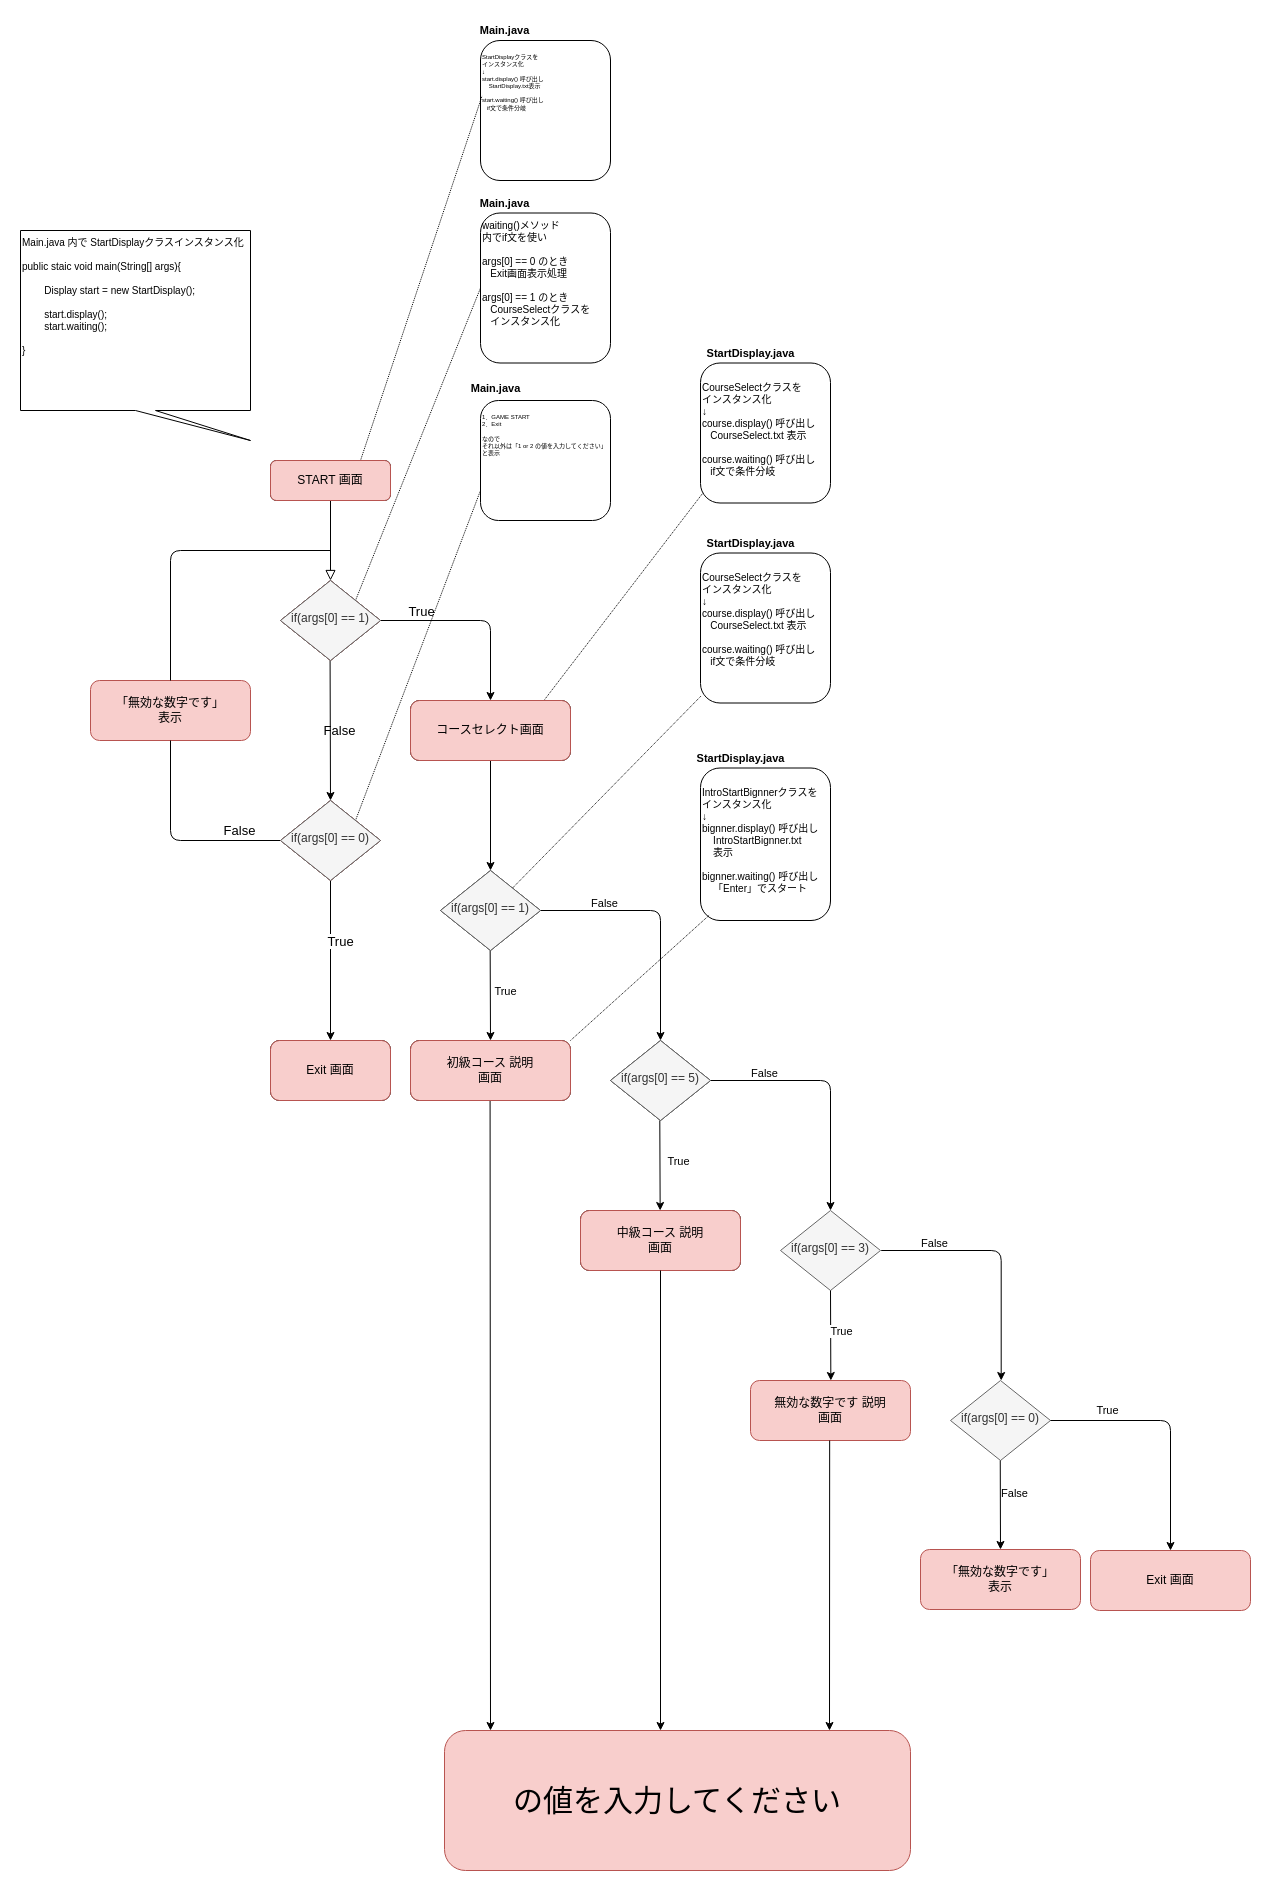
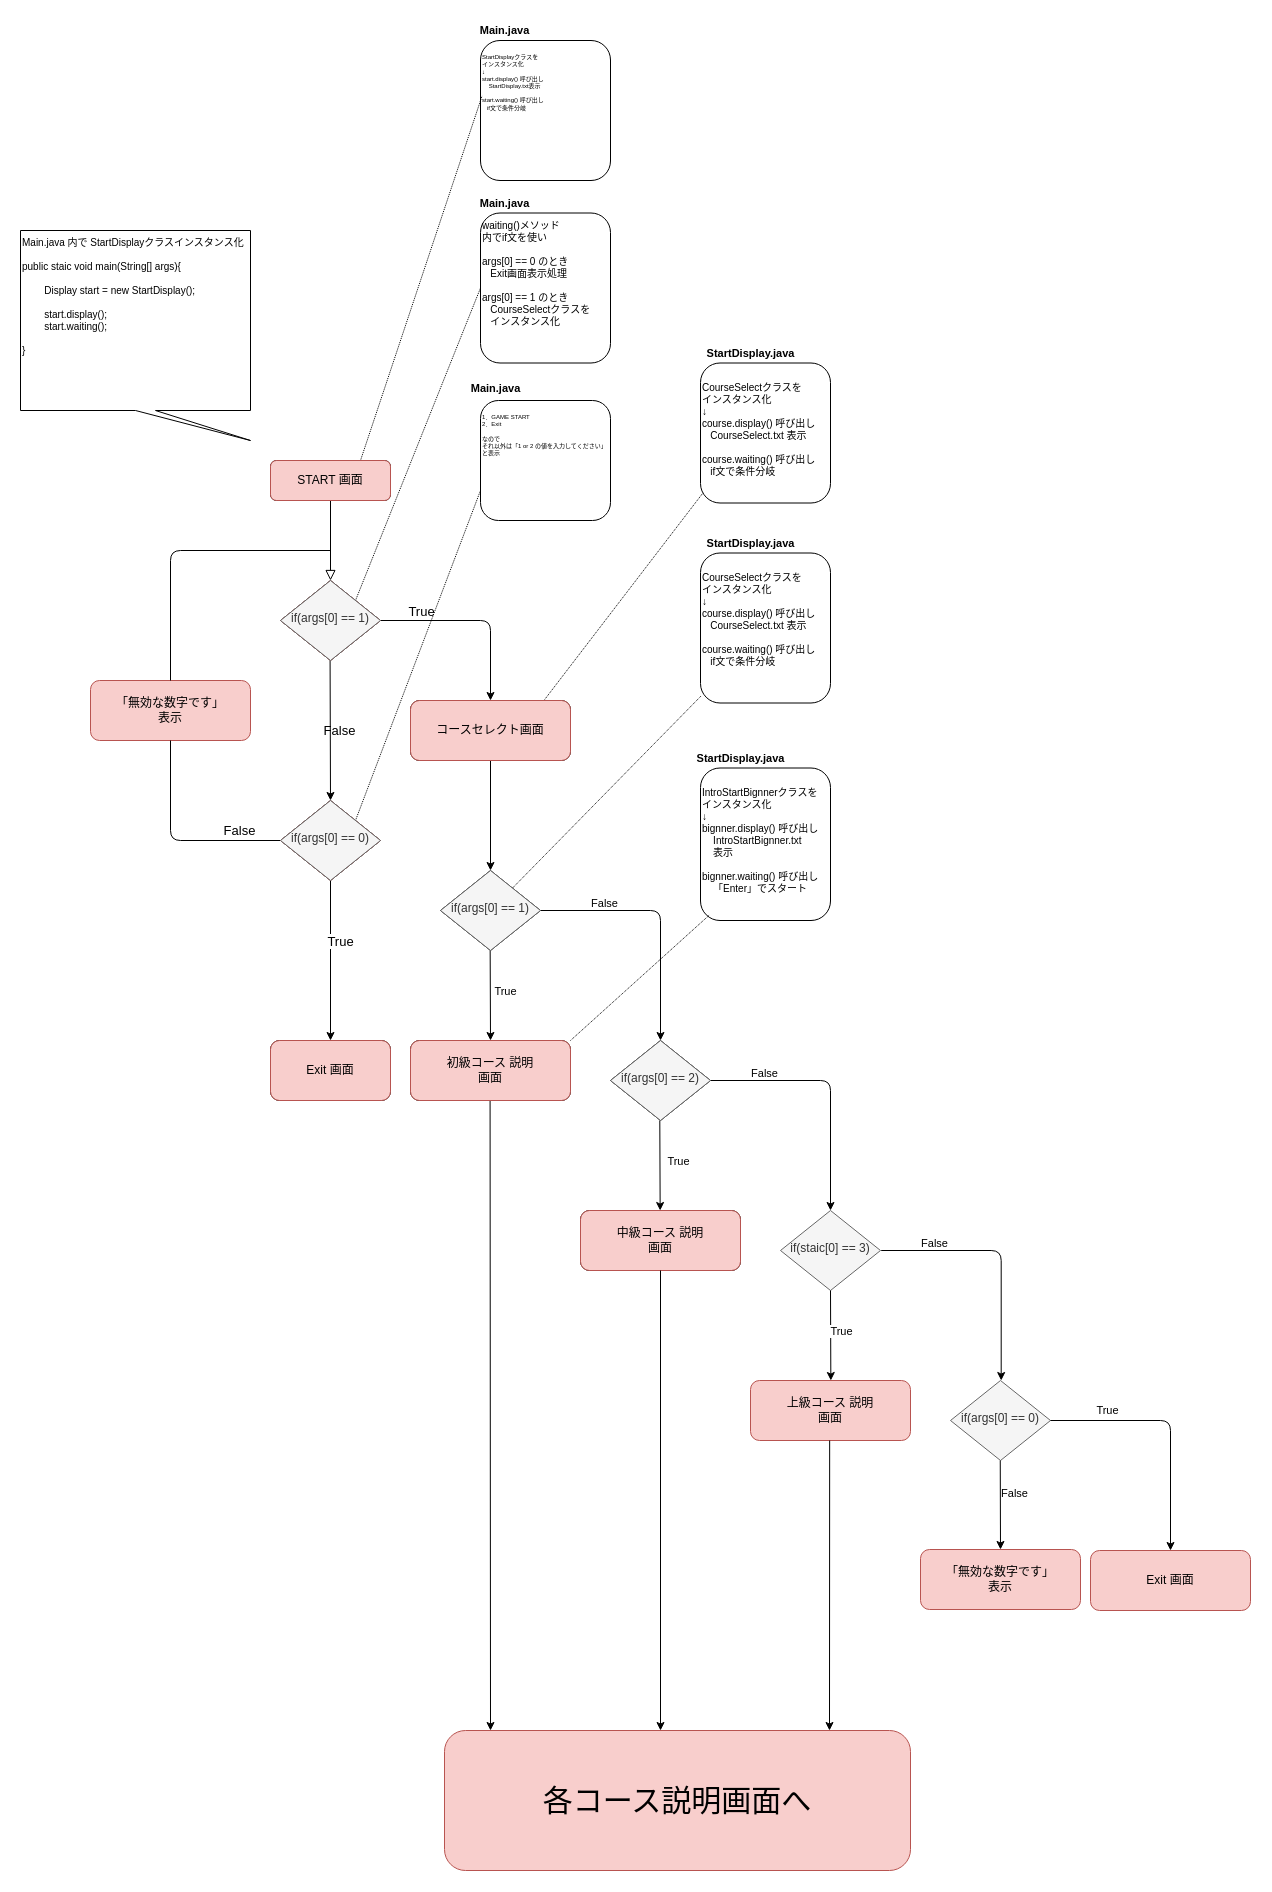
node "if(args[0] == 5)": label "if(args[0] == 5)" -> "if(args[0] == 2)"
node "if(args[0] == 3)": label "if(args[0] == 3)" -> "if(staic[0] == 3)"
node "無効な数字です 説明 画面": label "無効な数字です 説明 画面" -> "上級コース 説明 画面"
node "の値を入力してください": label "の値を入力してください" -> "各コース説明画面へ"
